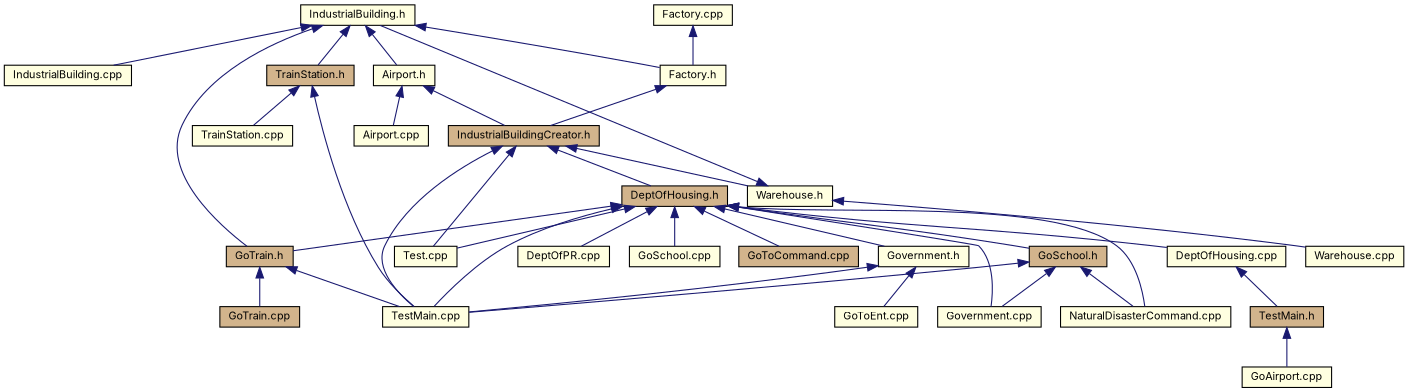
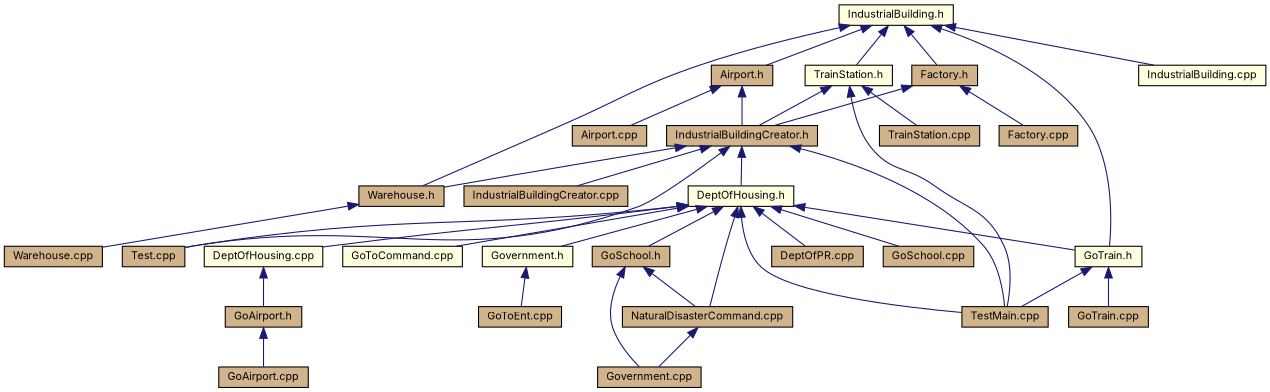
node "Factory.cpp": fillcolor lightyellow -> tan
edge "Factory.h" -> "Factory.cpp": reversed
node "TrainStation.h": fillcolor tan -> lightyellow
node "Airport.h": fillcolor lightyellow -> tan
node "Factory.h": fillcolor lightyellow -> tan
edge "IndustrialBuilding.h" -> "Warehouse.h": reversed
edge "IndustrialBuildingCreator.h" -> "TrainStation.h": added
node "TrainStation.cpp": fillcolor lightyellow -> tan
node "Airport.cpp": fillcolor lightyellow -> tan
node "IndustrialBuildingCreator.cpp": added
node "DeptOfHousing.h": fillcolor tan -> lightyellow
node "Warehouse.h": fillcolor lightyellow -> tan
edge "Government.cpp" -> "DeptOfHousing.h": now "Government.cpp" -> "NaturalDisasterCommand.cpp"
node "GoTrain.h": fillcolor tan -> lightyellow
node "Test.cpp": fillcolor lightyellow -> tan
node "DeptOfPR.cpp": fillcolor lightyellow -> tan
node "GoSchool.cpp": fillcolor lightyellow -> tan
node "GoToCommand.cpp": fillcolor tan -> lightyellow
node "Warehouse.cpp": fillcolor lightyellow -> tan
edge "TestMain.cpp" -> "Government.h": removed
edge "TestMain.cpp" -> "GoSchool.h": removed
node "TestMain.cpp": fillcolor lightyellow -> tan
node "GoToEnt.cpp": fillcolor lightyellow -> tan
node "Government.cpp": fillcolor lightyellow -> tan
node "NaturalDisasterCommand.cpp": fillcolor lightyellow -> tan
node "TestMain.h": label "TestMain.h" -> "GoAirport.h"
node "GoAirport.cpp": fillcolor lightyellow -> tan
